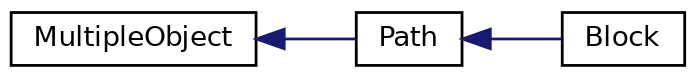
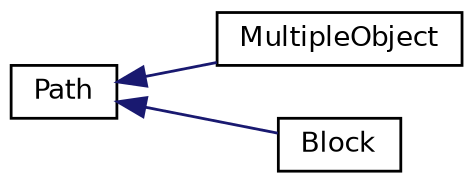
edge "Path" -> "MultipleObject": reversed
